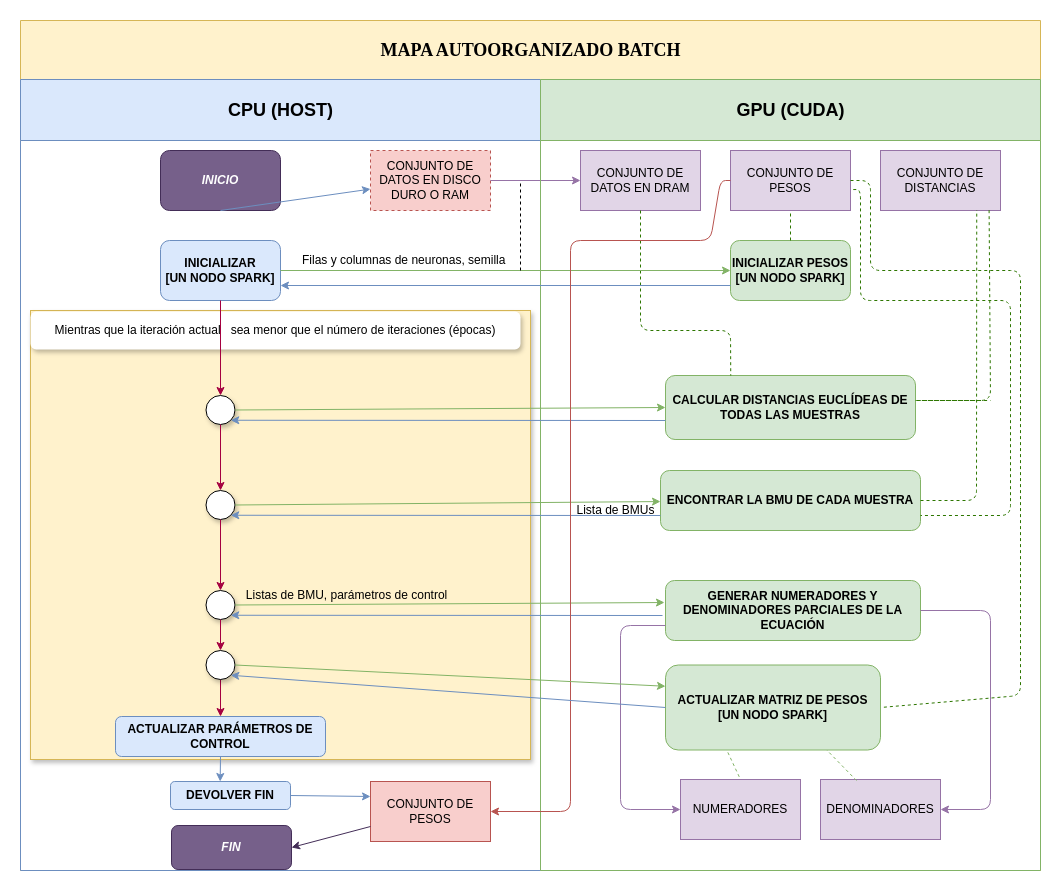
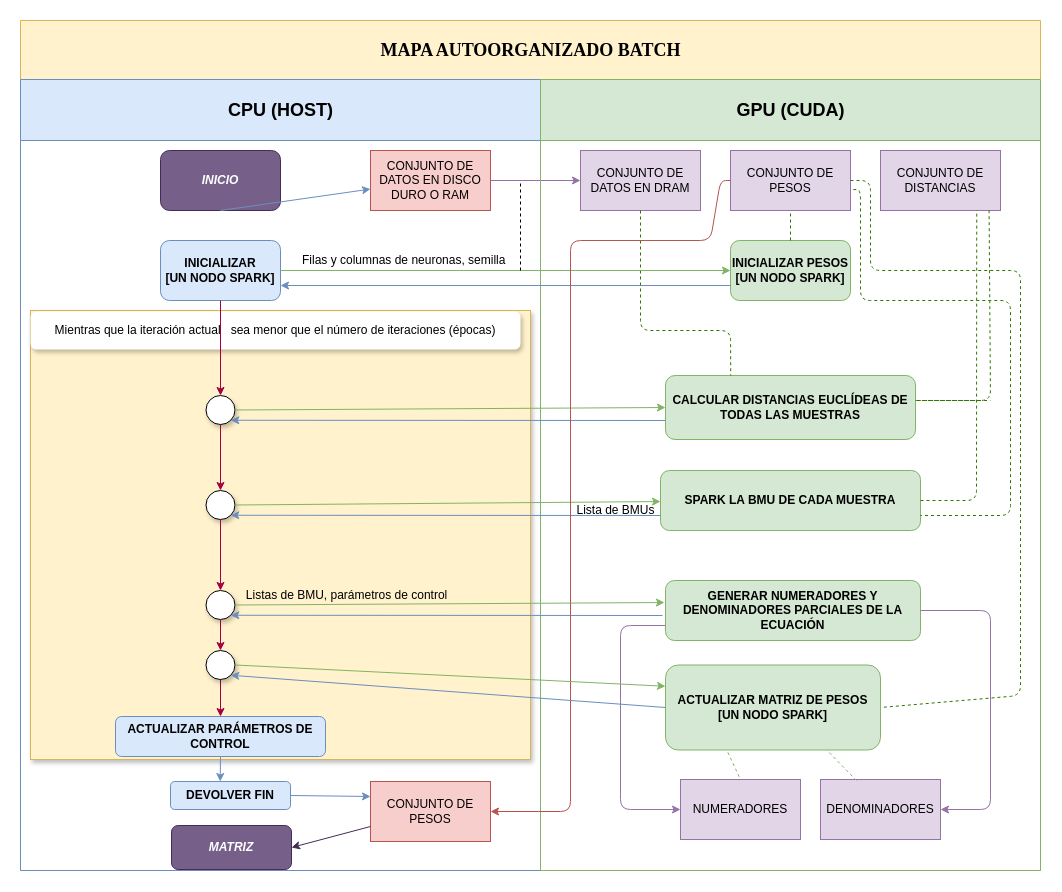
node "CONJUNTO DE DATOS EN DISCO DURO O RAM": style dashed -> solid
node "ENCONTRAR LA BMU DE CADA MUESTRA": label "ENCONTRAR LA BMU DE CADA MUESTRA" -> "SPARK LA BMU DE CADA MUESTRA"
node "FIN": label "FIN" -> "MATRIZ"
